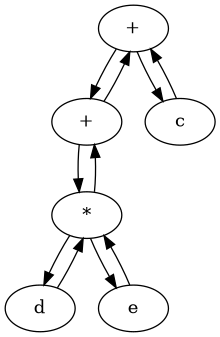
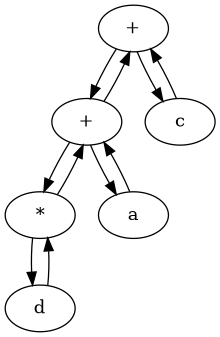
node "a": added
node "e": removed
